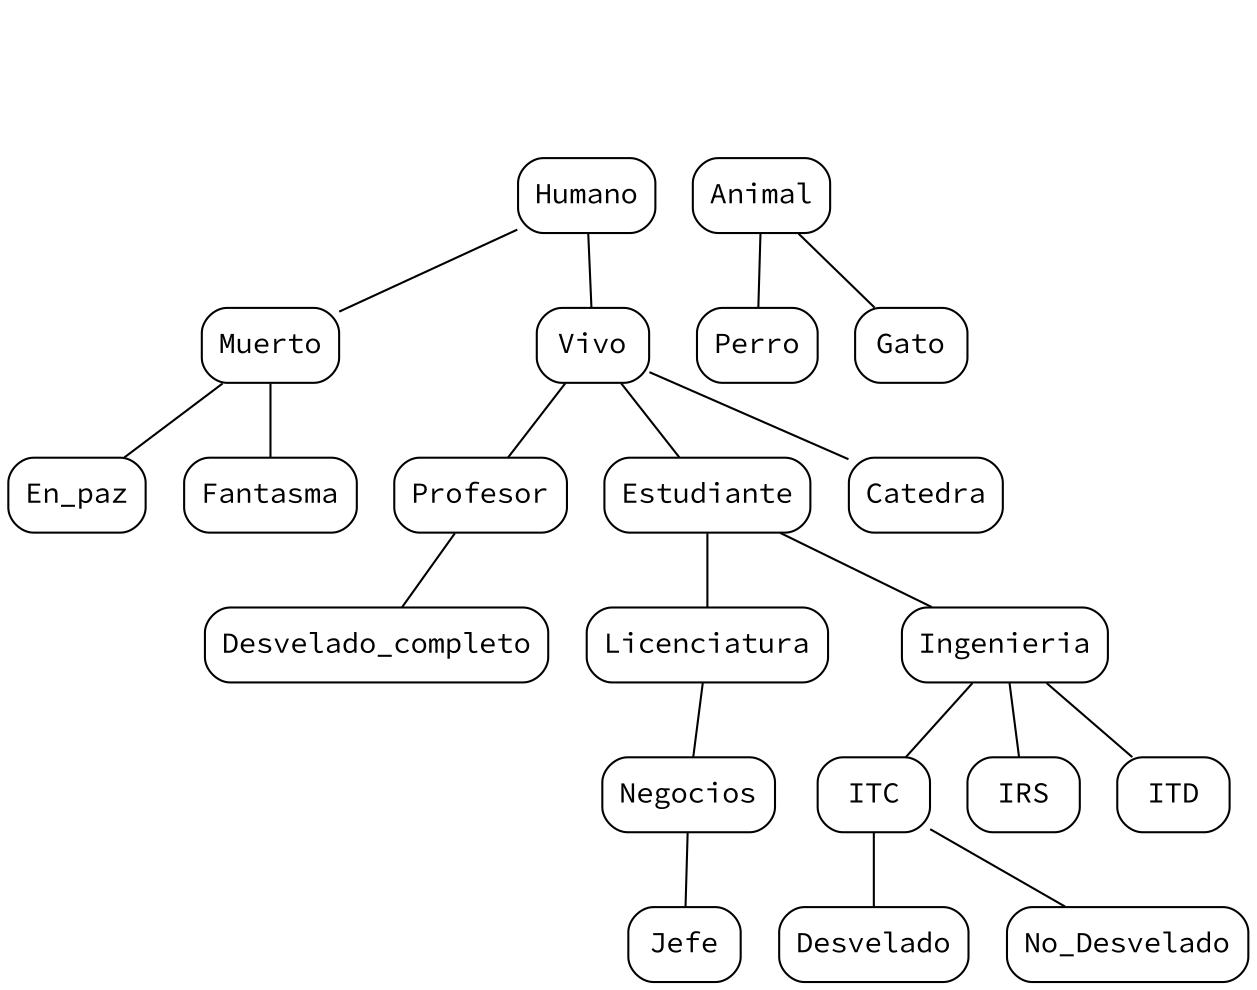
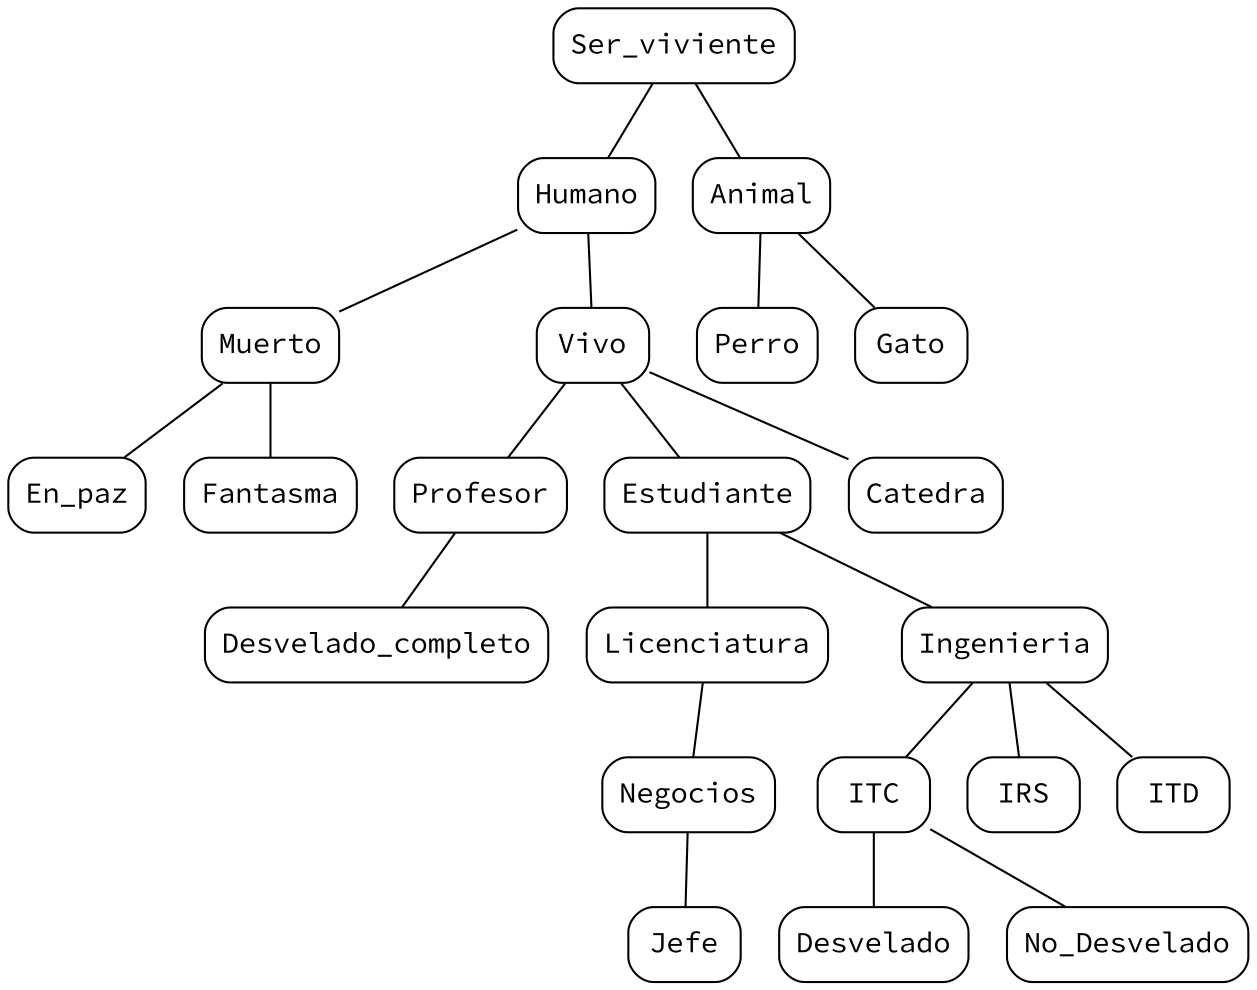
node "Ser_viviente": added
